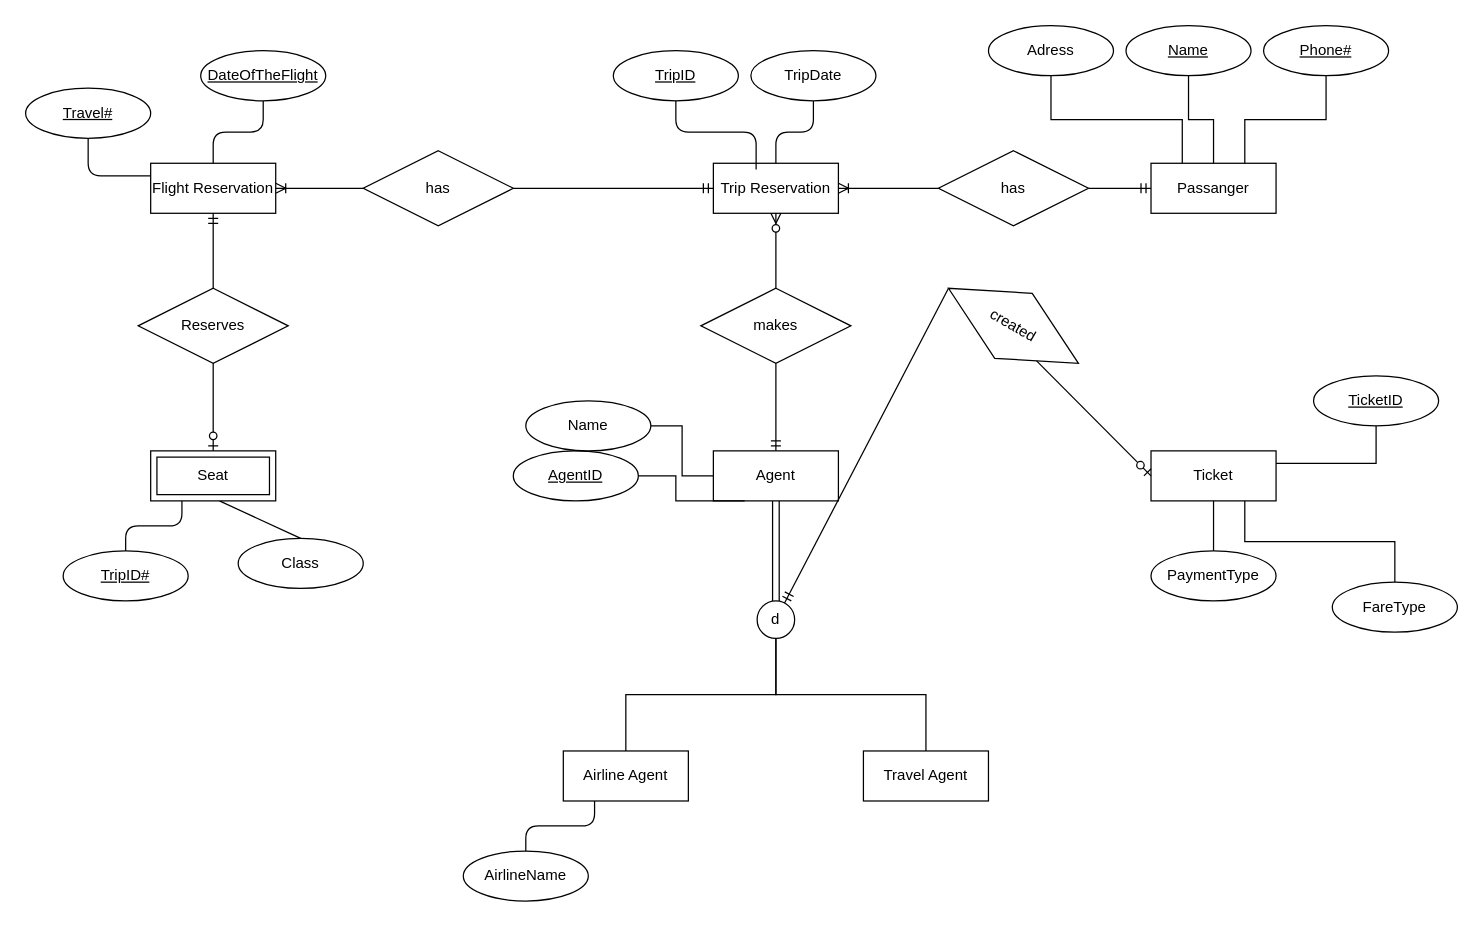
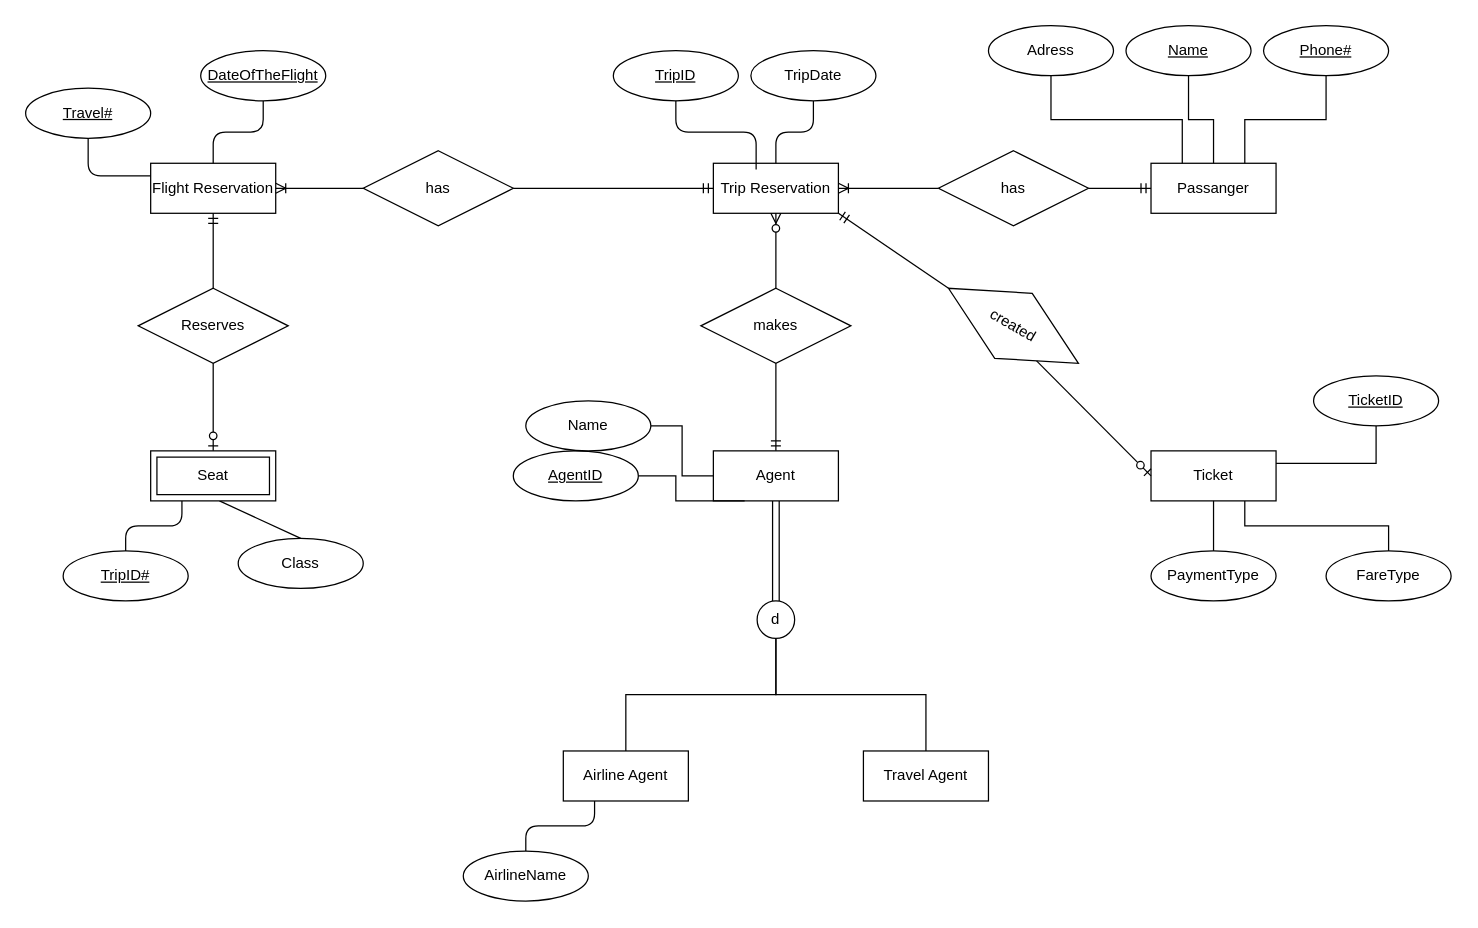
edge "created" -> "d": now "created" -> "Trip Reservation"
node "FareType": moved (1394, 607) -> (1388, 576)
